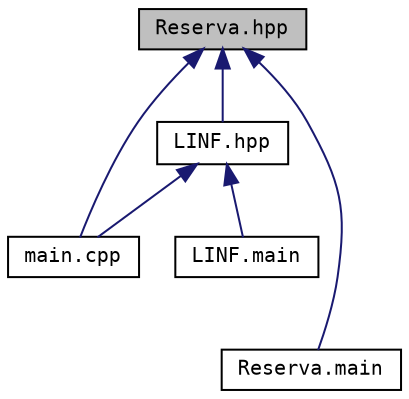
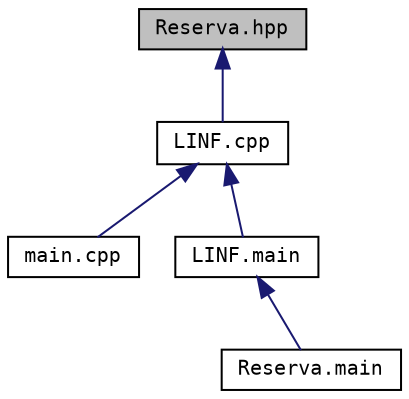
node "LINF.hpp": label "LINF.hpp" -> "LINF.cpp"
edge "main.cpp" -> "Reserva.hpp": removed
edge "Reserva.main" -> "Reserva.hpp": now "Reserva.main" -> "LINF.main"
